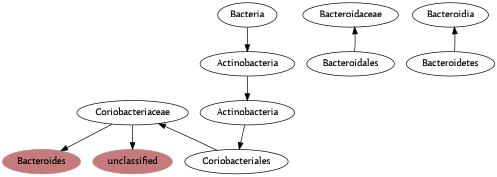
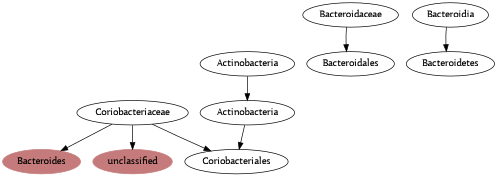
node "Bacteria": removed
edge "Bacteroidales" -> "Bacteroidaceae": reversed
edge "Bacteroidetes" -> "Bacteroidia": reversed
edge "Coriobacteriales" -> "Coriobacteriaceae": reversed
